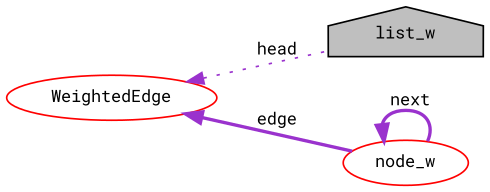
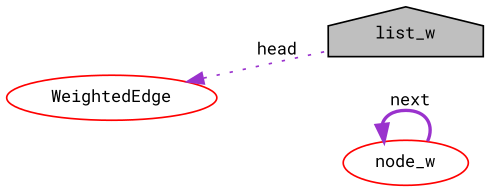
edge "node_w" -> "WeightedEdge": removed, label "edge"
